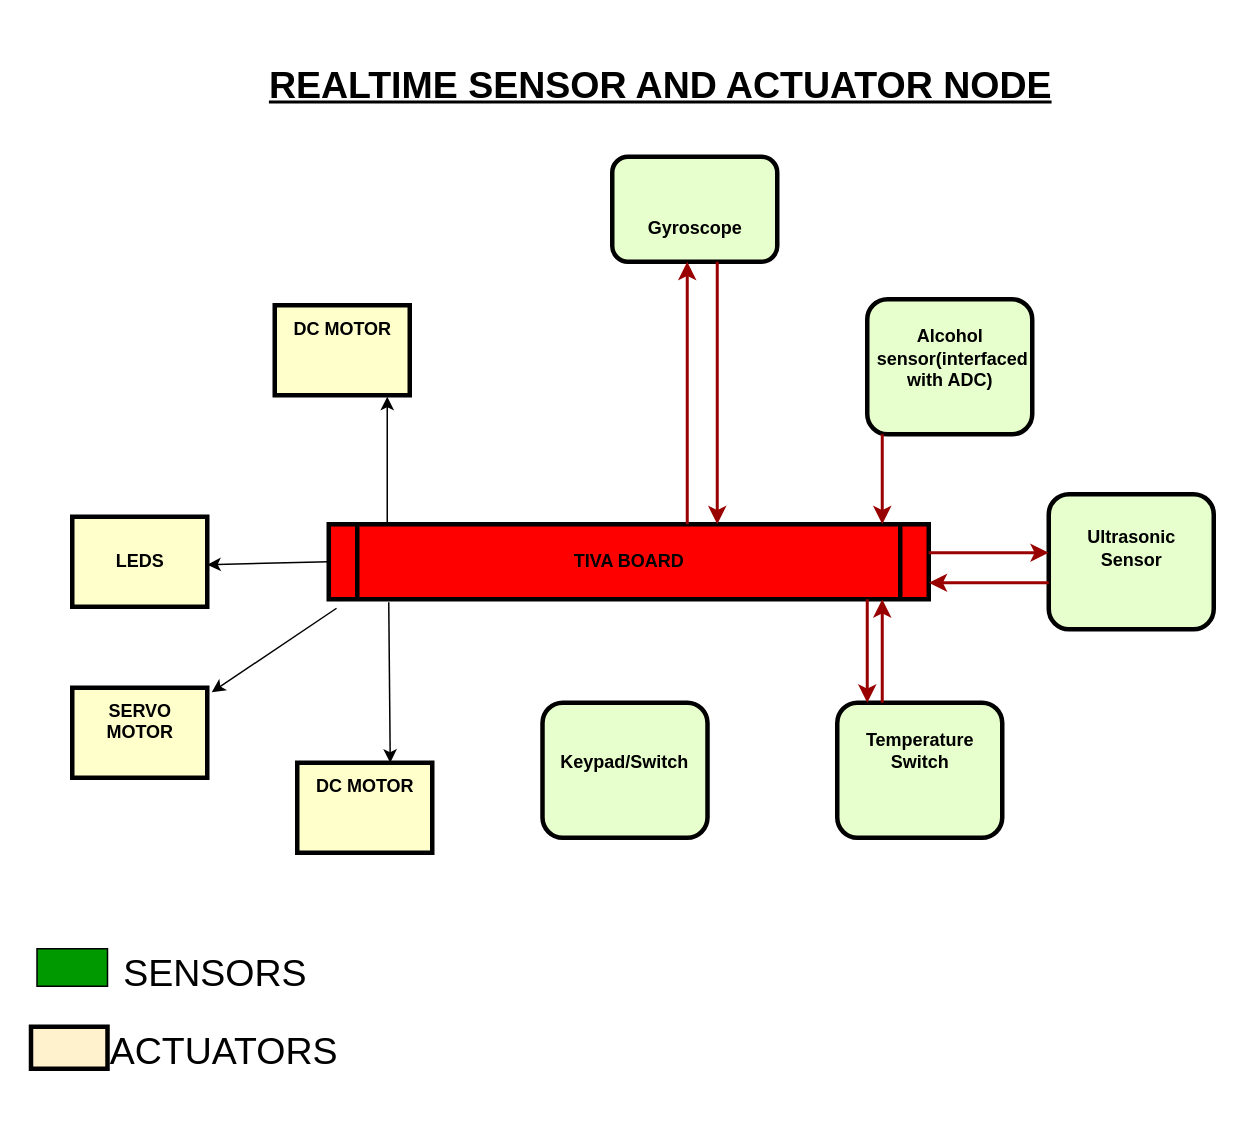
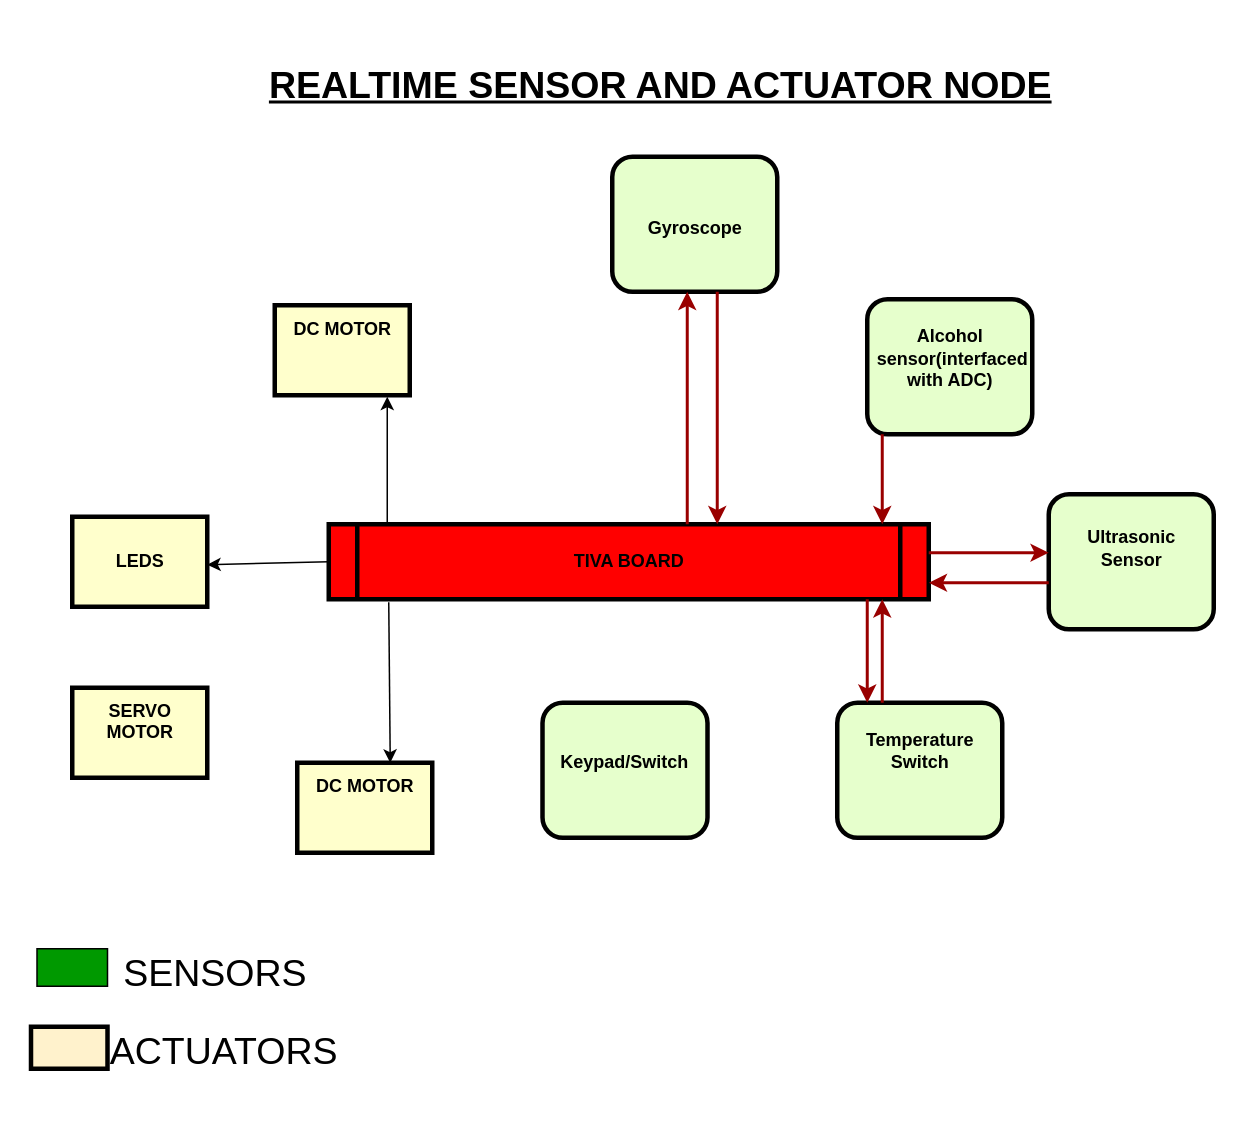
node "Gyroscope": size 165x105 -> 165x135
edge "TIVA BOARD" -> "SERVO MOTOR": removed
